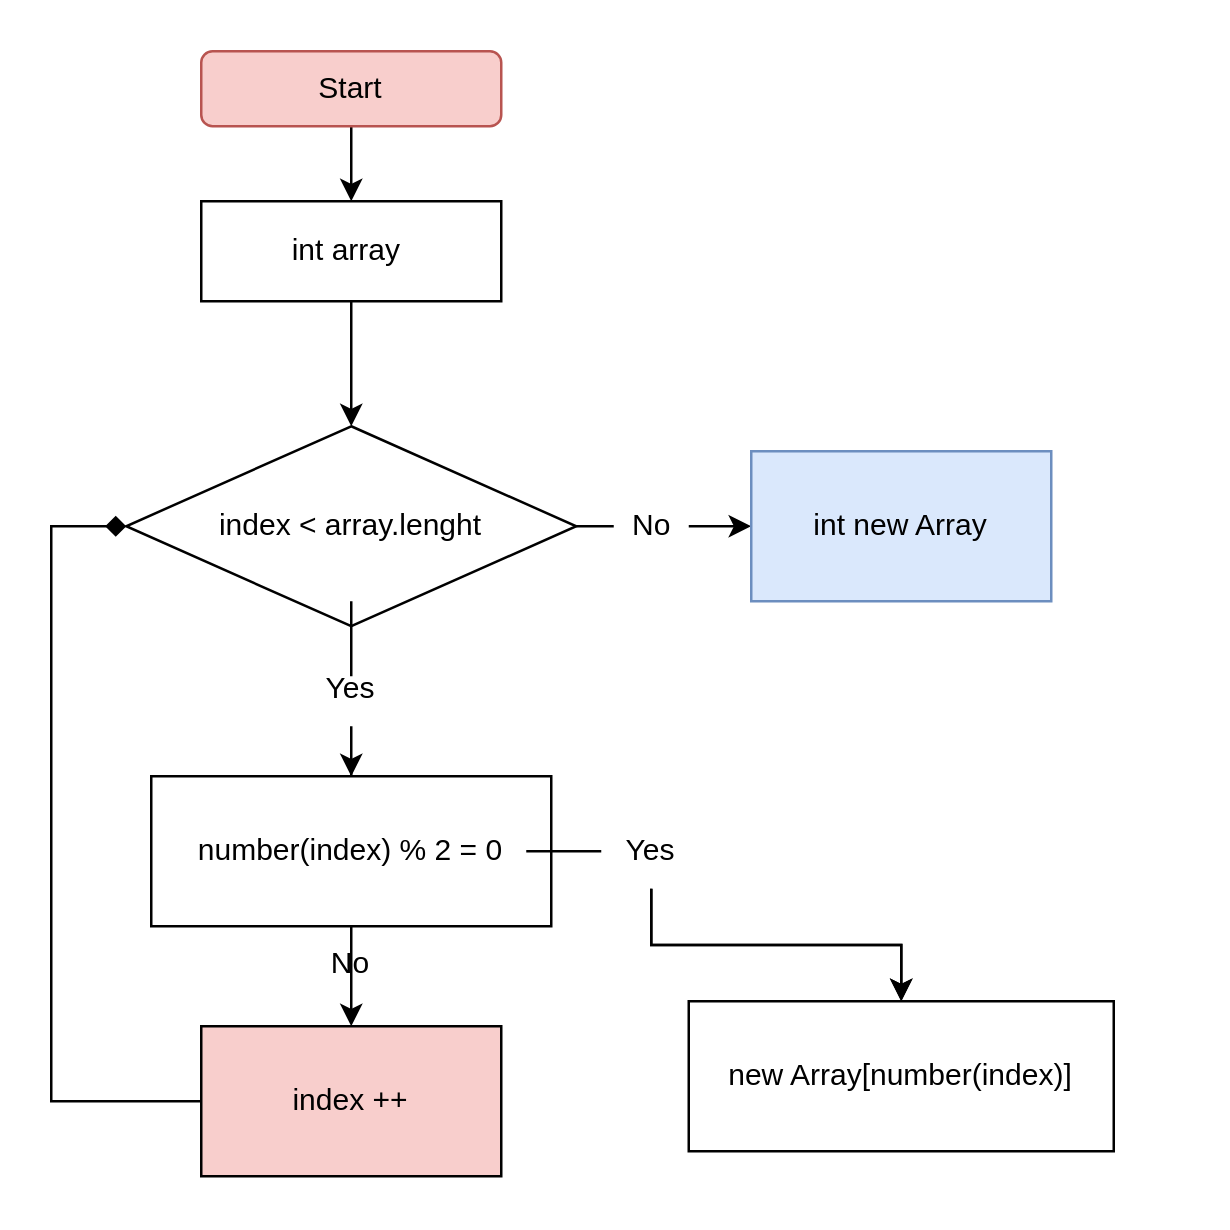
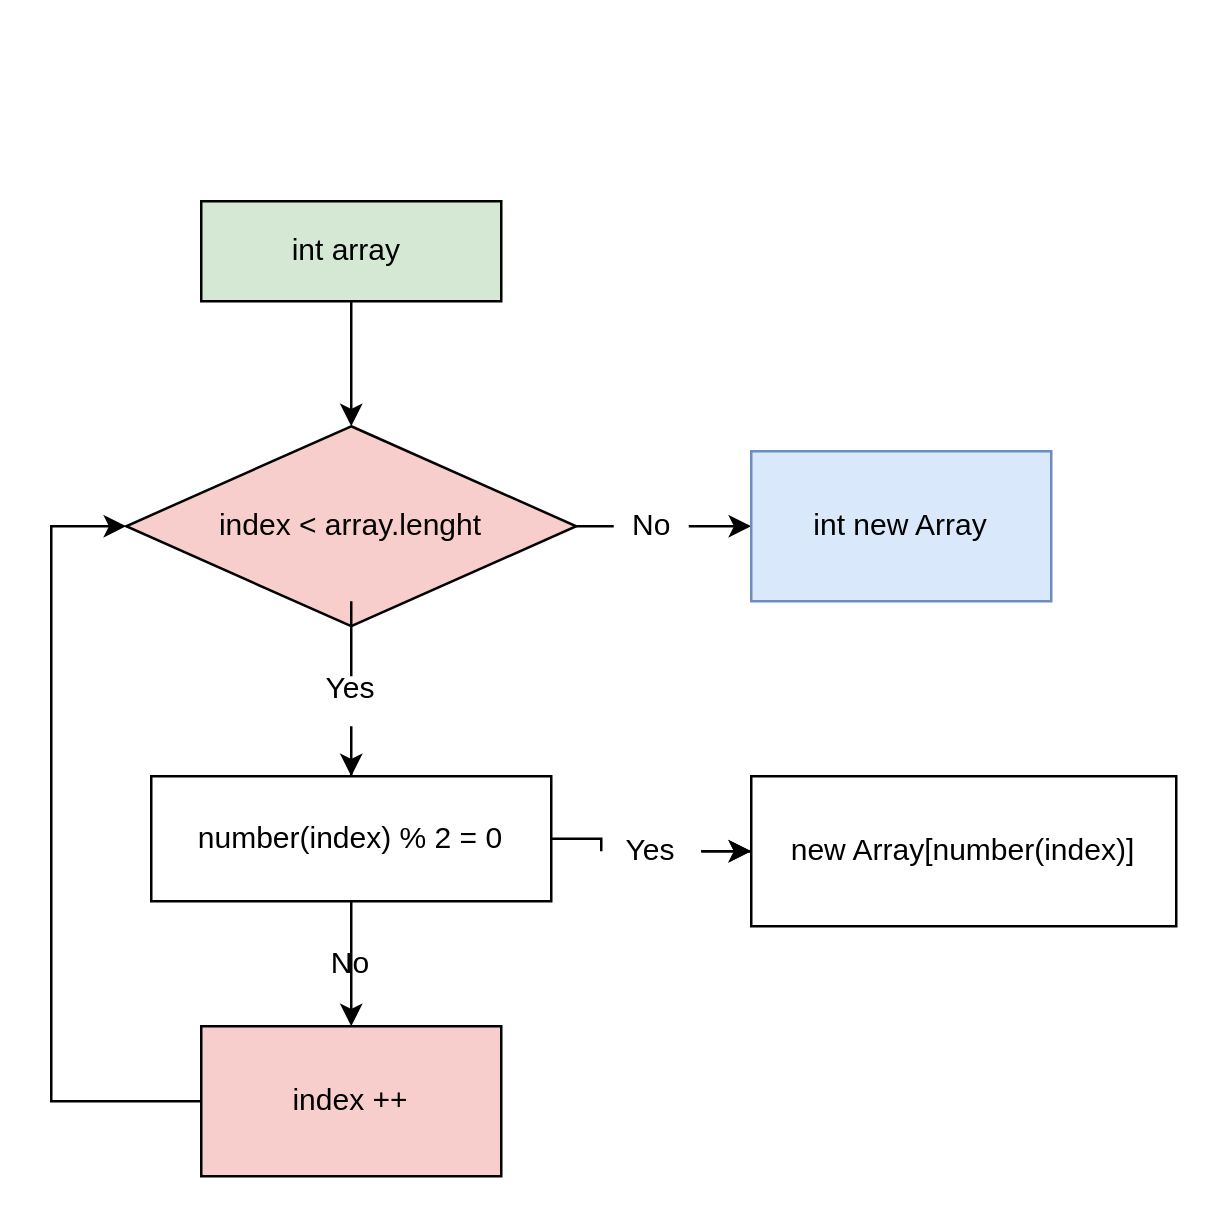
node "Start": removed
edge "Start" -> "int array": removed
node "int array": fillcolor #ffffff -> #d5e8d4
edge "index ++" -> "index < array.lenght": arrowhead diamond -> classic
node "index < array.lenght": fillcolor #ffffff -> #f8cecc
node "number(index) % 2 = 0": size 400x150 -> 400x125
node "new Array[number(index)]": moved (901, 1076) -> (964, 851)
